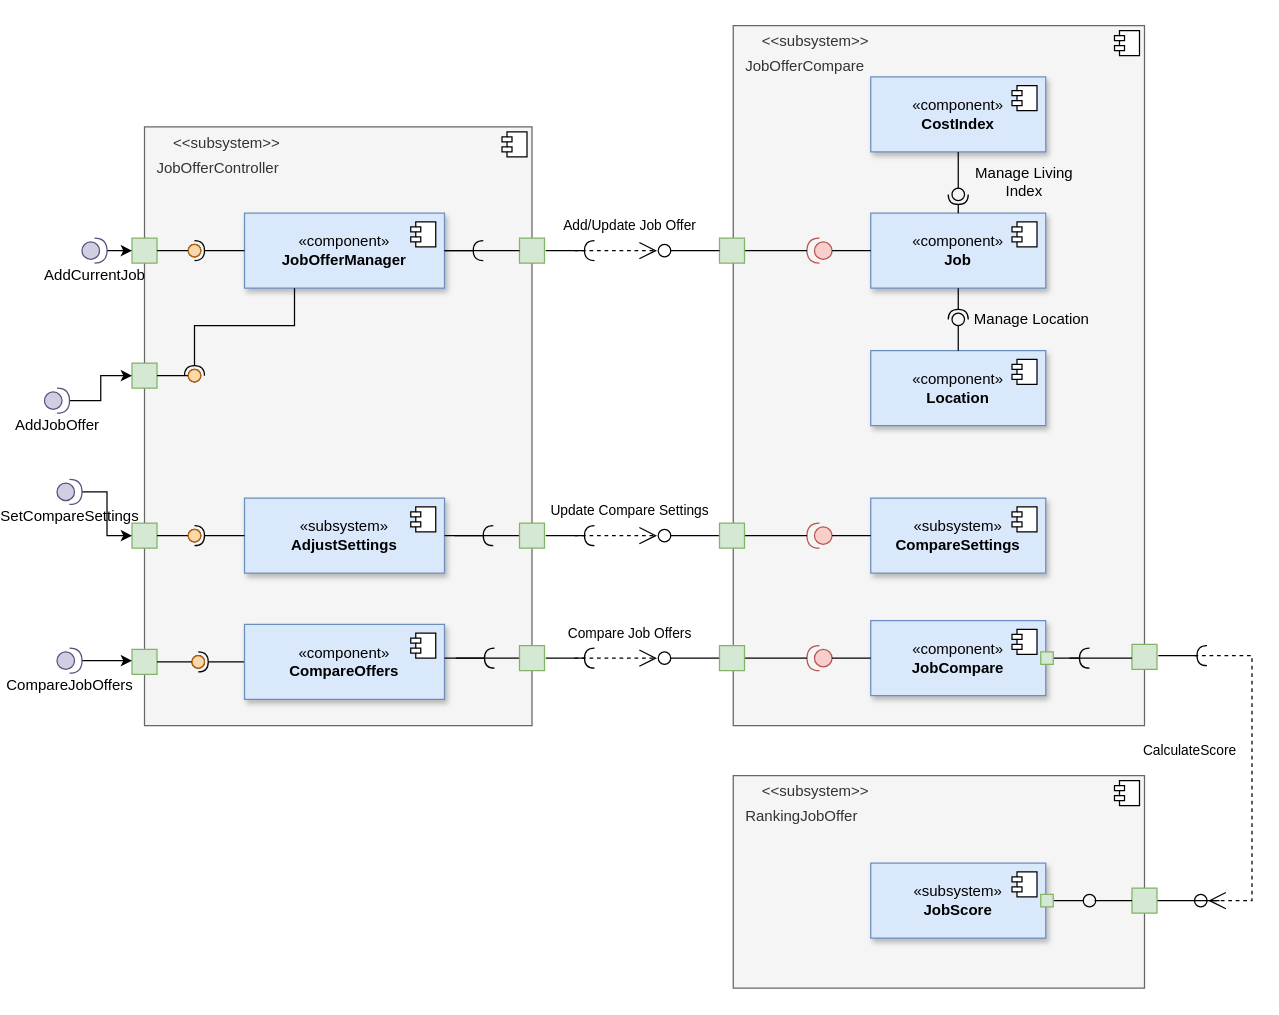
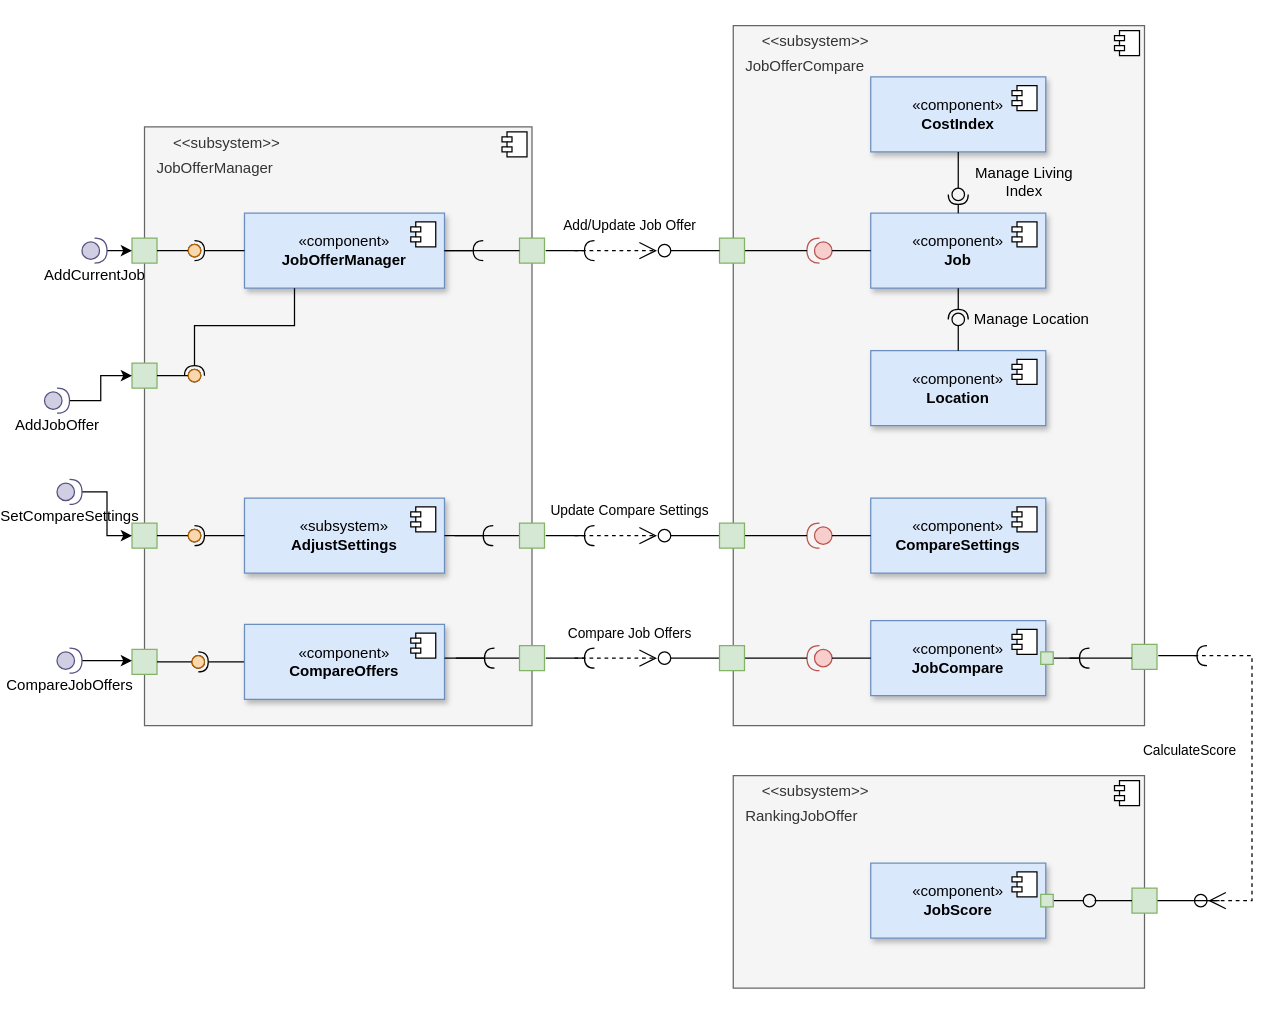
node "<<subsystem>> JobOfferController": label "<<subsystem>> JobOfferController" -> "<<subsystem>> JobOfferManager"
node "«subsystem» CompareSettings": label "«subsystem» CompareSettings" -> "«component» CompareSettings"
node "«subsystem» JobScore": label "«subsystem» JobScore" -> "«component» JobScore"
